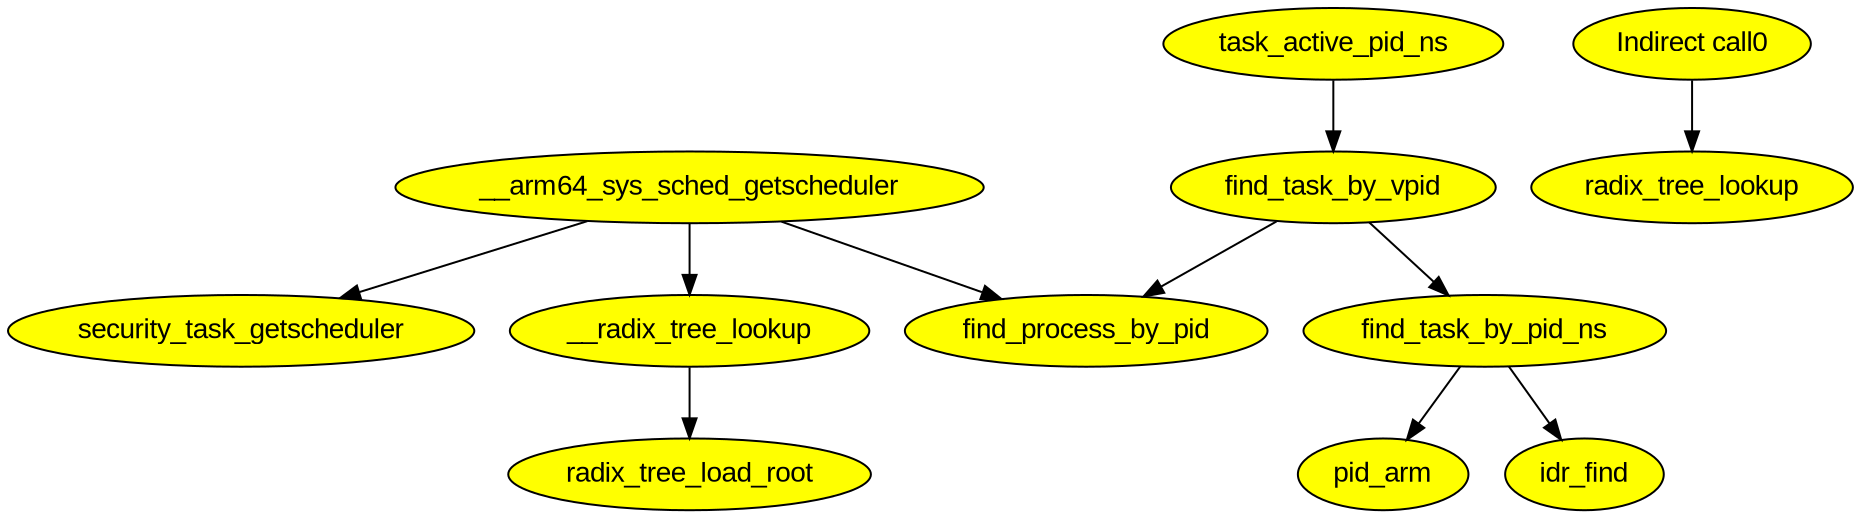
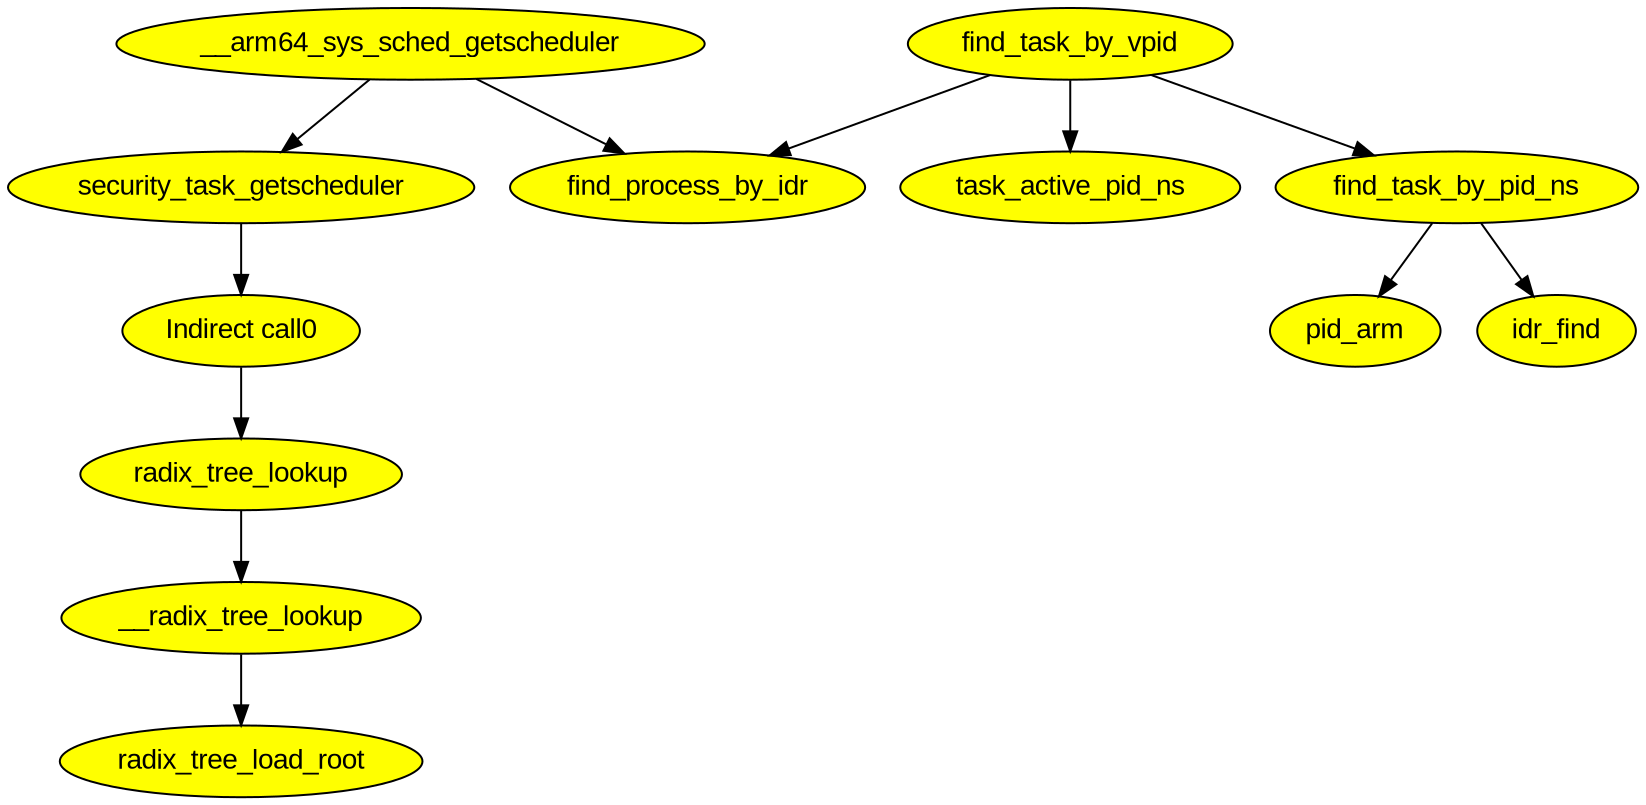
edge "task_active_pid_ns" -> "find_task_by_vpid": reversed
edge "security_task_getscheduler" -> "Indirect call0": added
edge "__arm64_sys_sched_getscheduler" -> "__radix_tree_lookup": now "radix_tree_lookup" -> "__radix_tree_lookup"
node "find_process_by_pid": label "find_process_by_pid" -> "find_process_by_idr"
